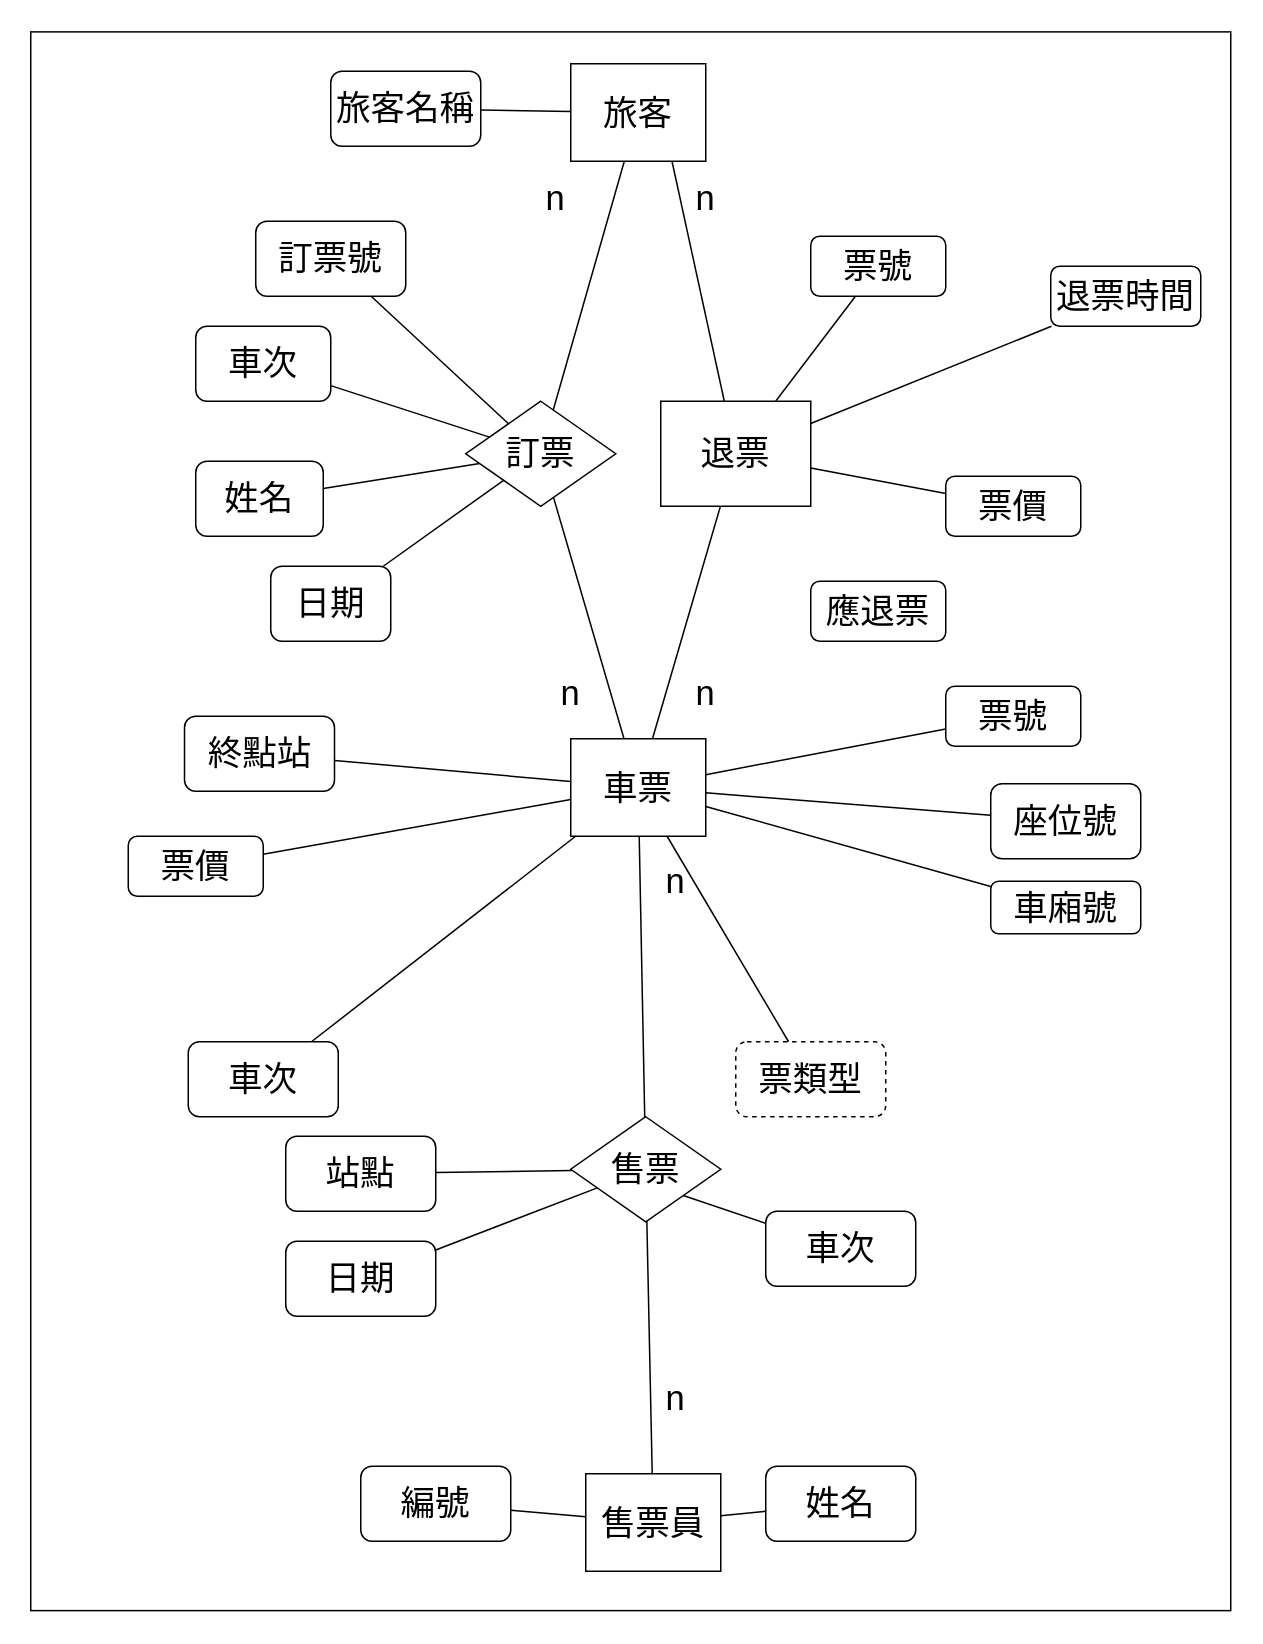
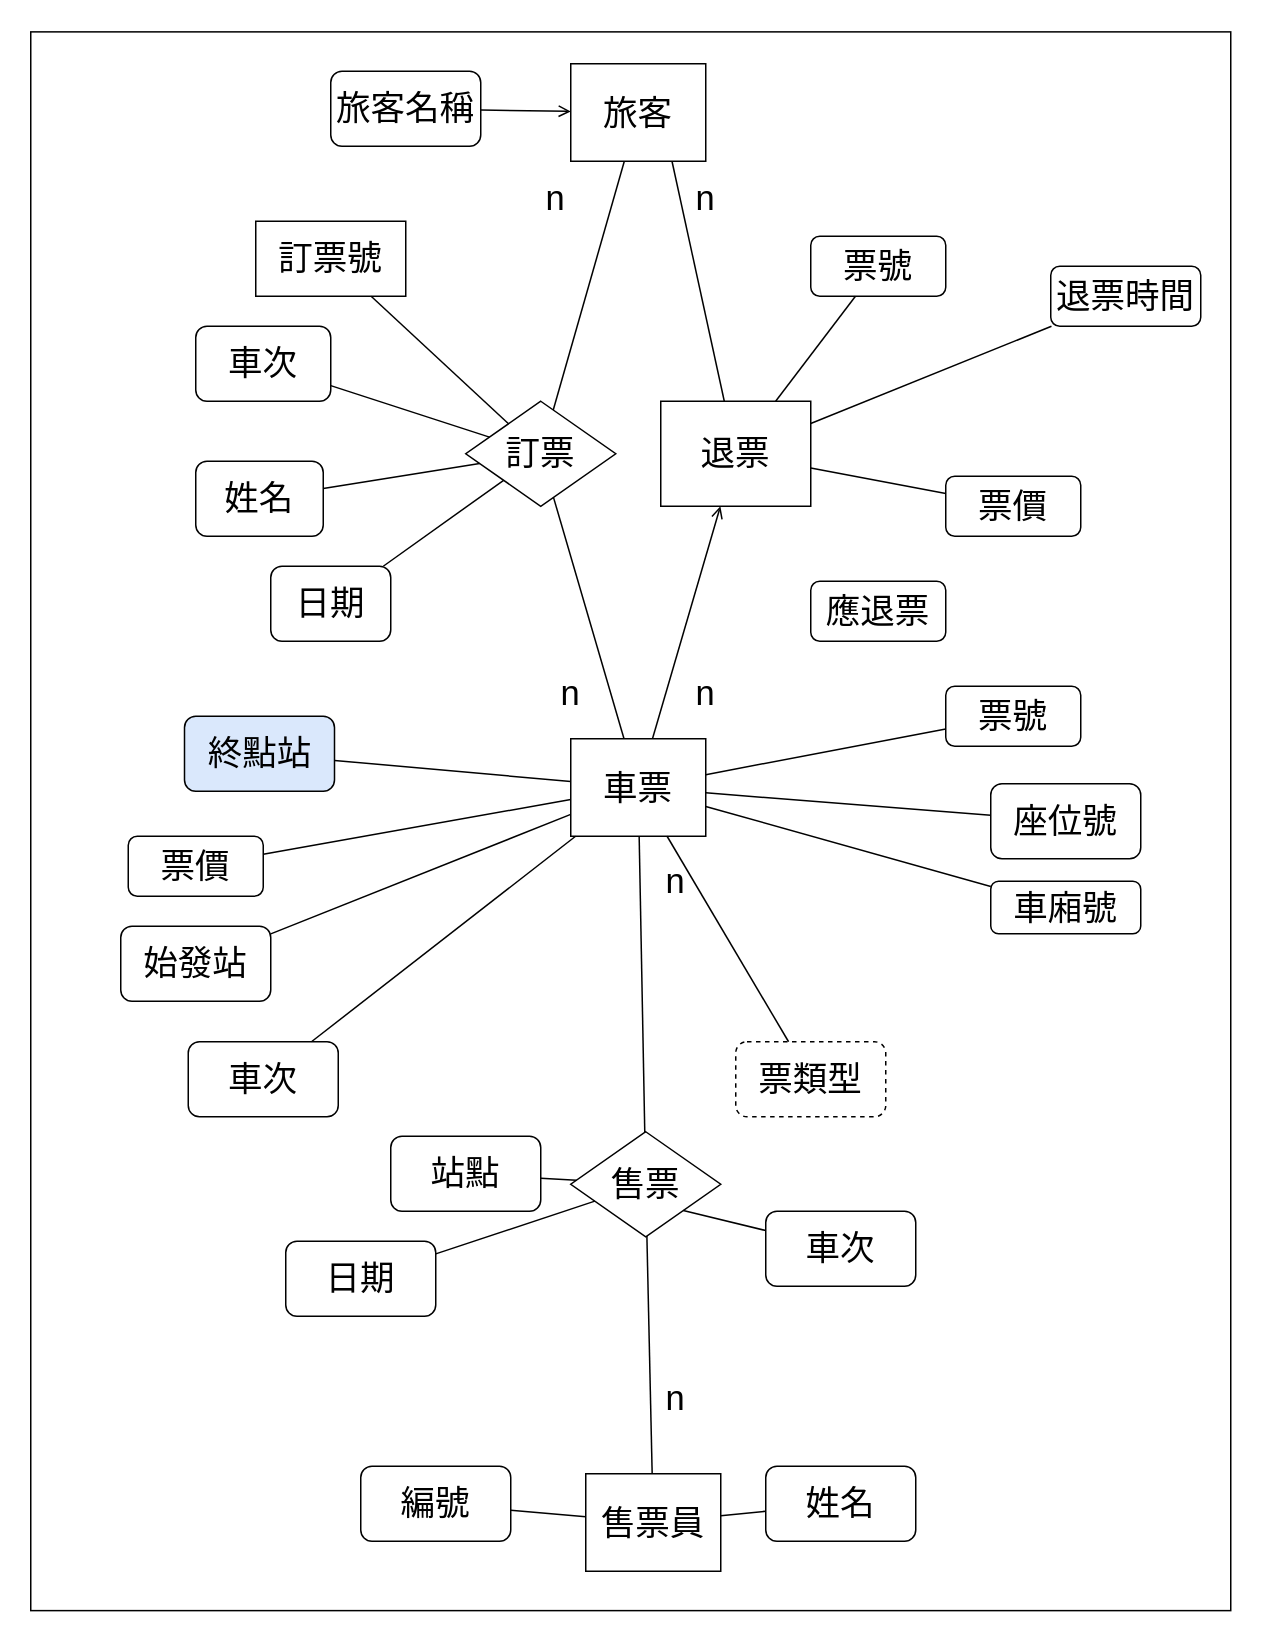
edge "旅客名稱" -- "旅客": arrowhead none -> open
node "訂票號": shape rounded rectangle -> rectangle
edge "退票" -- "車票": arrowhead none -> open
node "終點站": fillcolor #ffffff -> #dae8fc
edge "車票" -- "始發站": added
node "始發站": added
node "售票": moved (646, 1169) -> (646, 1184)
node "站點": moved (361, 1174) -> (466, 1174)
